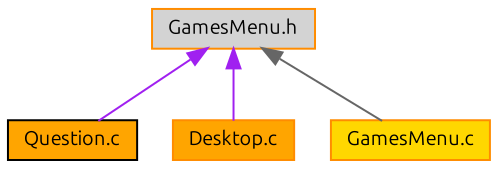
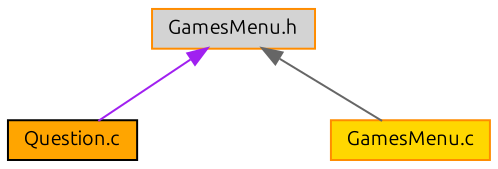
node "Desktop.c": removed
